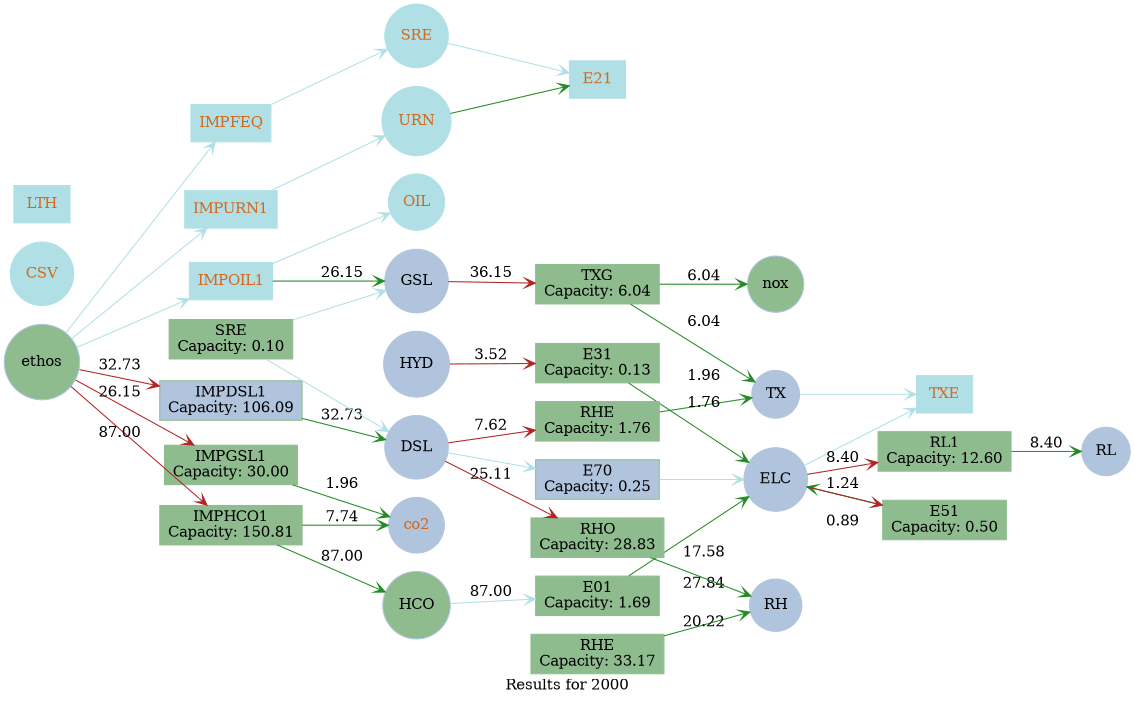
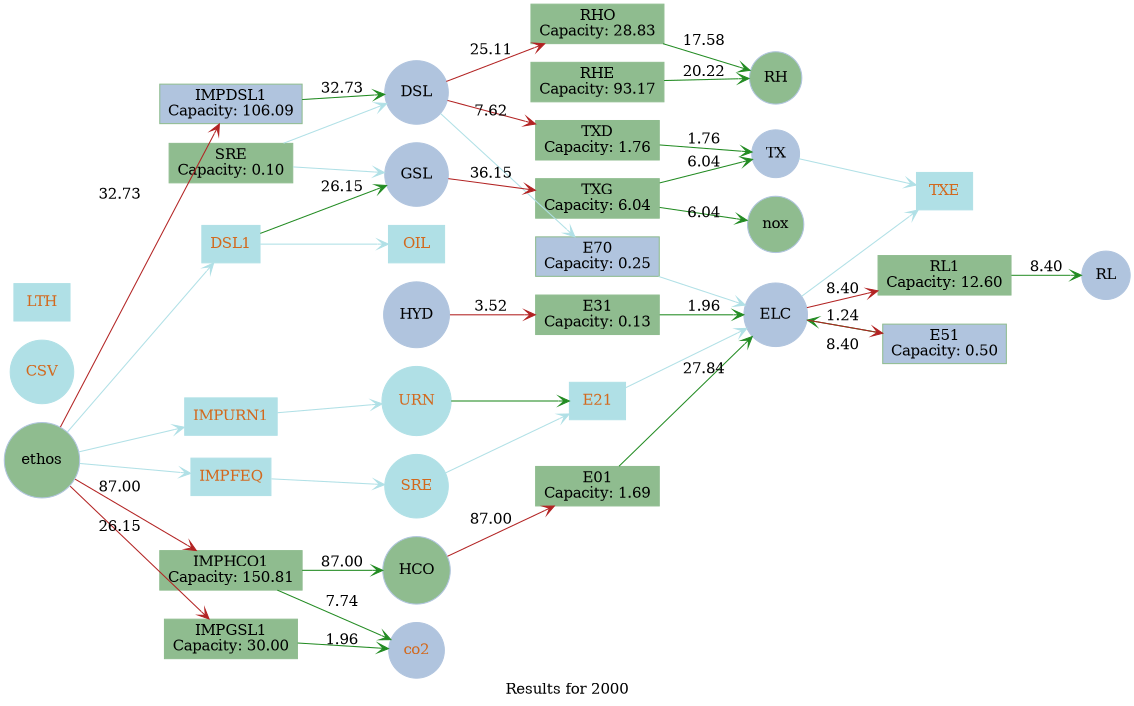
node "OIL": shape circle -> box
node "IMPOIL1": label "IMPOIL1" -> "DSL1"
edge "E21" -> "ELC": added
node "RHE Capacity: 1.76": label "RHE Capacity: 1.76" -> "TXD Capacity: 1.76"
node "E51 Capacity: 0.50": fillcolor darkseagreen -> lightsteelblue
edge "E51 Capacity: 0.50" -> "ELC": label "0.89" -> "8.40"
edge "HCO" -> "E01 Capacity: 1.69": color powderblue -> firebrick
node "RH": fillcolor lightsteelblue -> darkseagreen
node "RHE Capacity: 33.17": label "RHE Capacity: 33.17" -> "RHE Capacity: 93.17"
